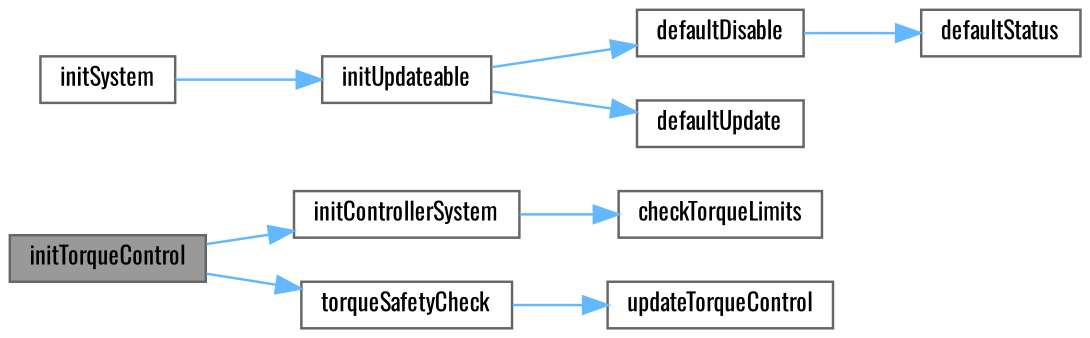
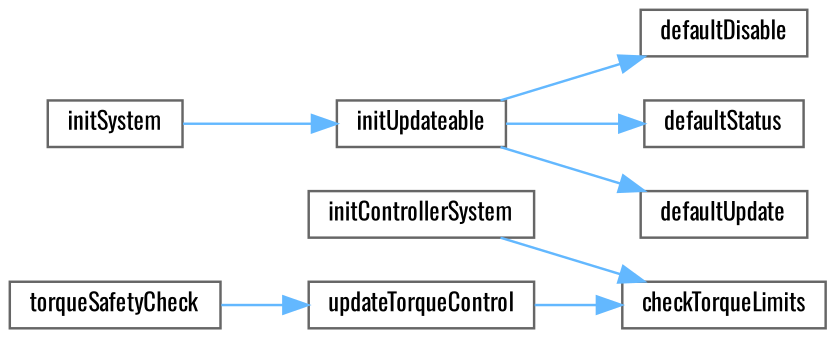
edge "defaultDisable" -> "defaultStatus": now "initUpdateable" -> "defaultStatus"
node "initTorqueControl": removed
edge "updateTorqueControl" -> "checkTorqueLimits": added
